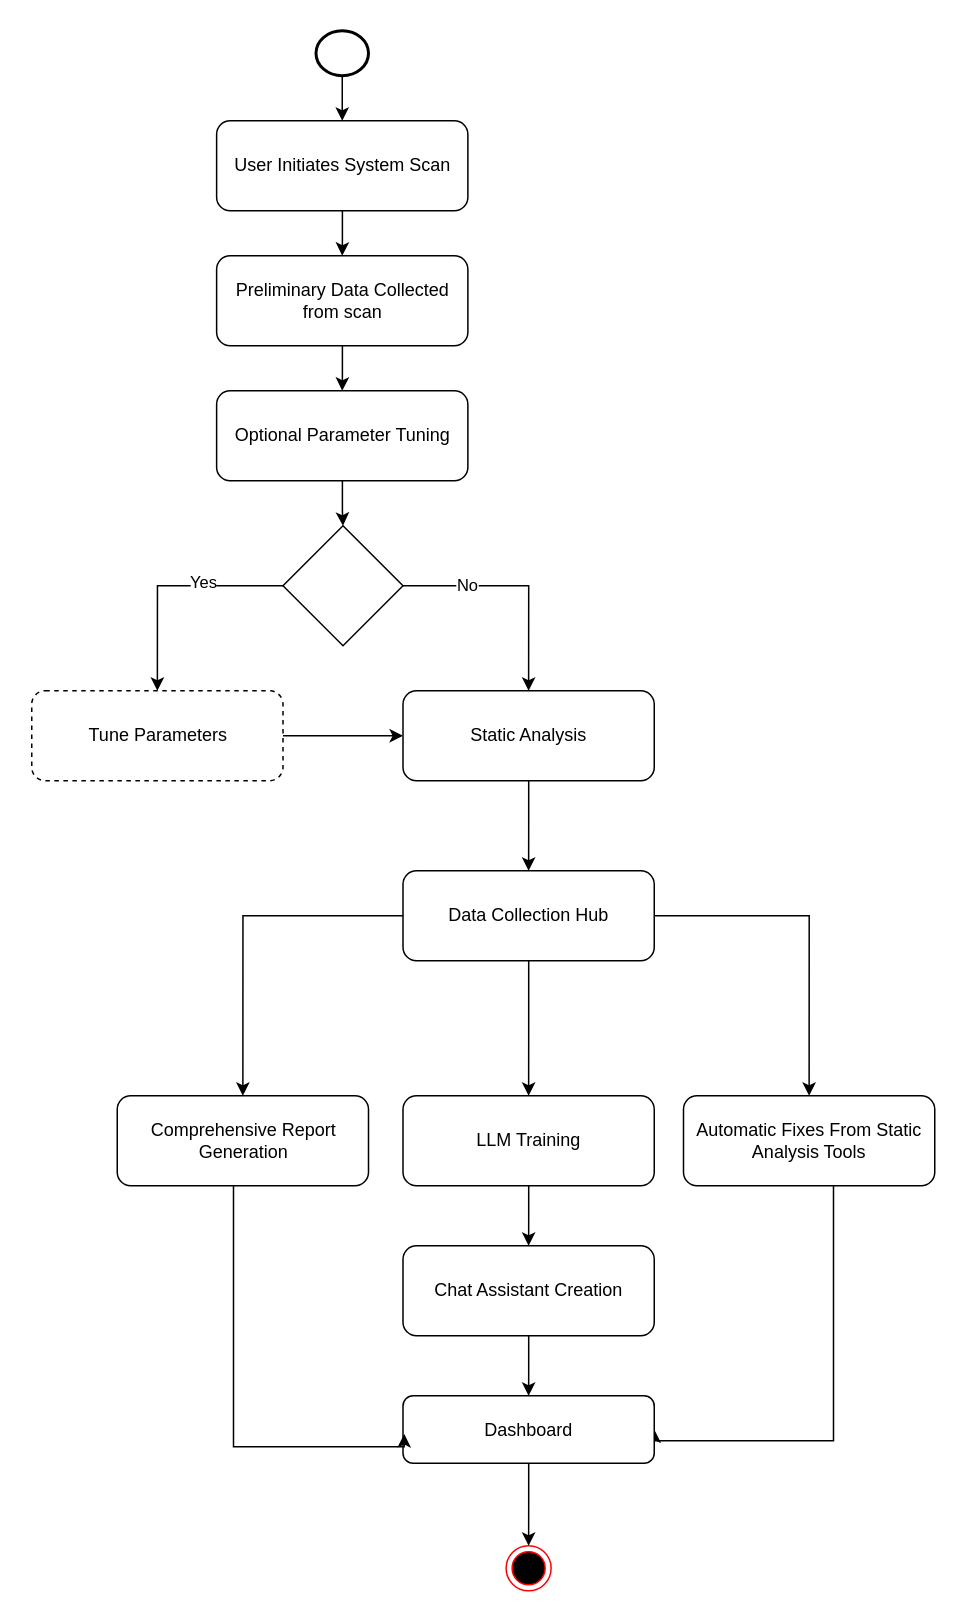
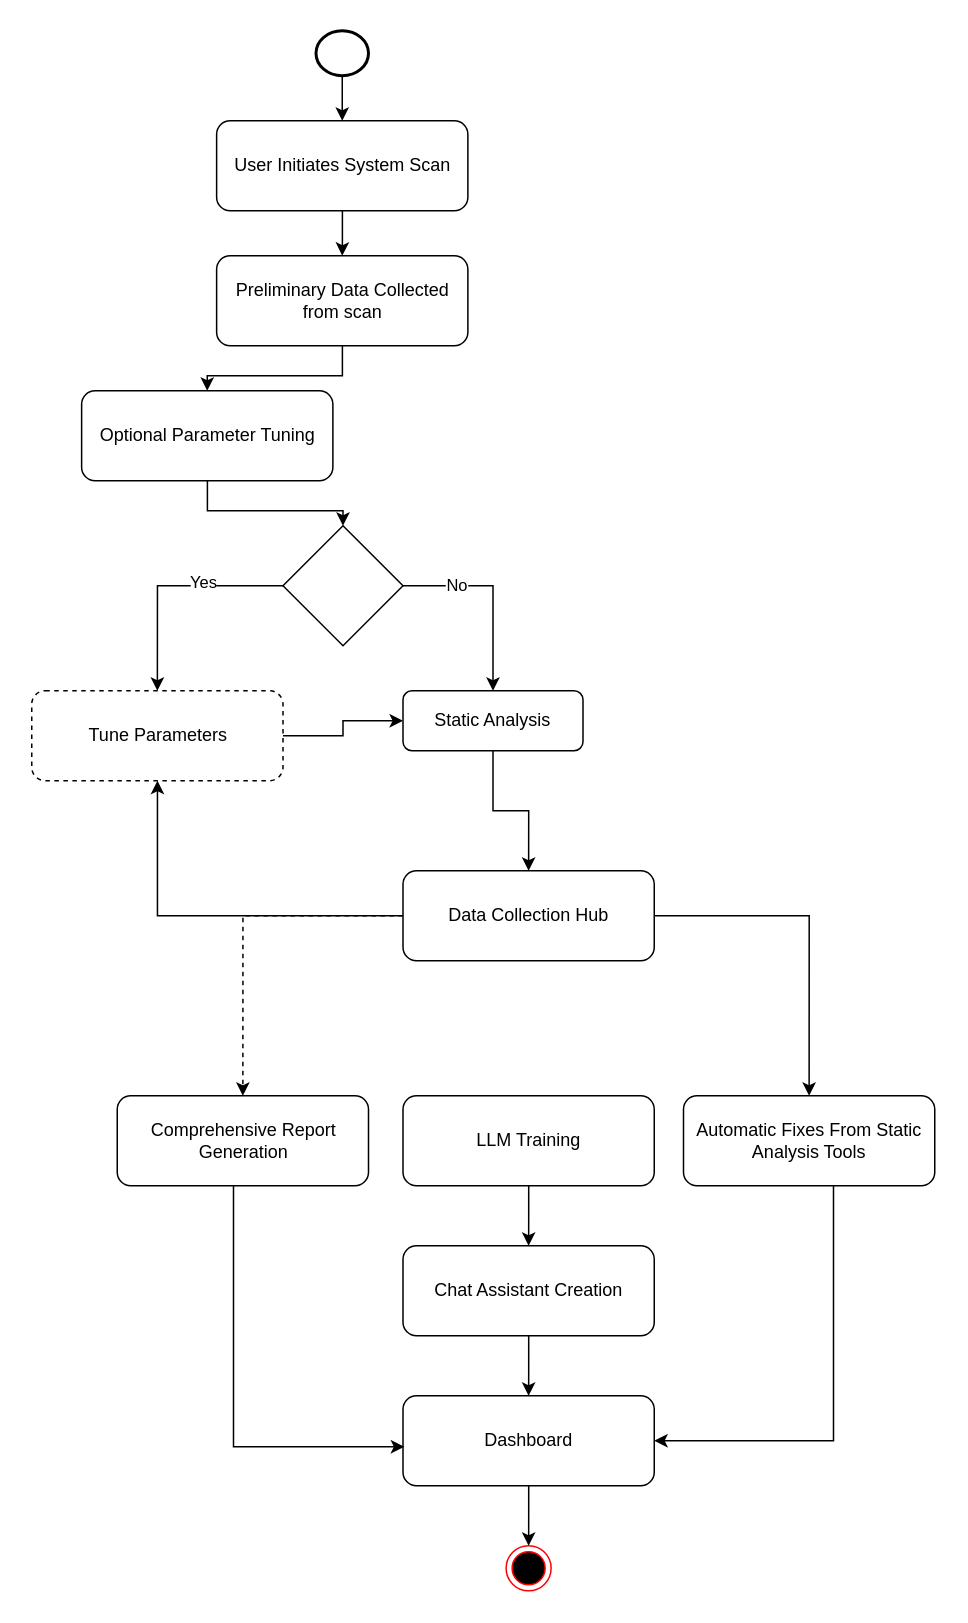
node "Optional Parameter Tuning": moved (342, 436) -> (207, 436)
node "Static Analysis": size 251x90 -> 180x60
edge "Data Collection Hub" -> "Comprehensive Report Generation": style solid -> dashed
edge "Data Collection Hub" -> "LLM Training": now "Data Collection Hub" -> "Tune Parameters"
node "Dashboard": size 251x68 -> 251x90
